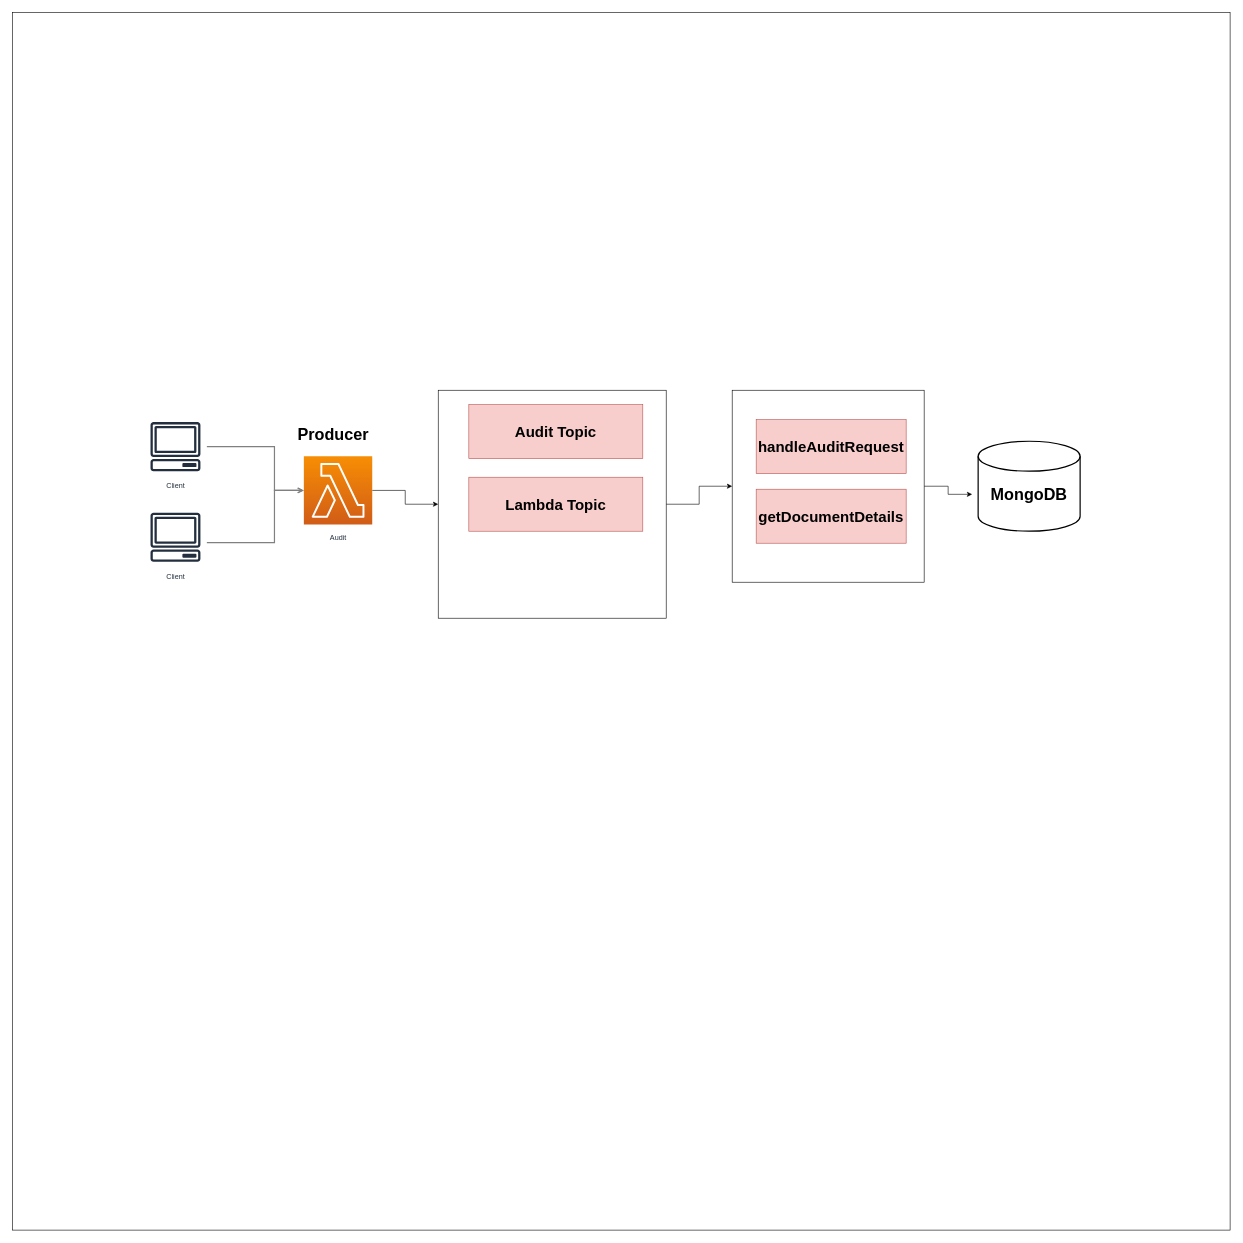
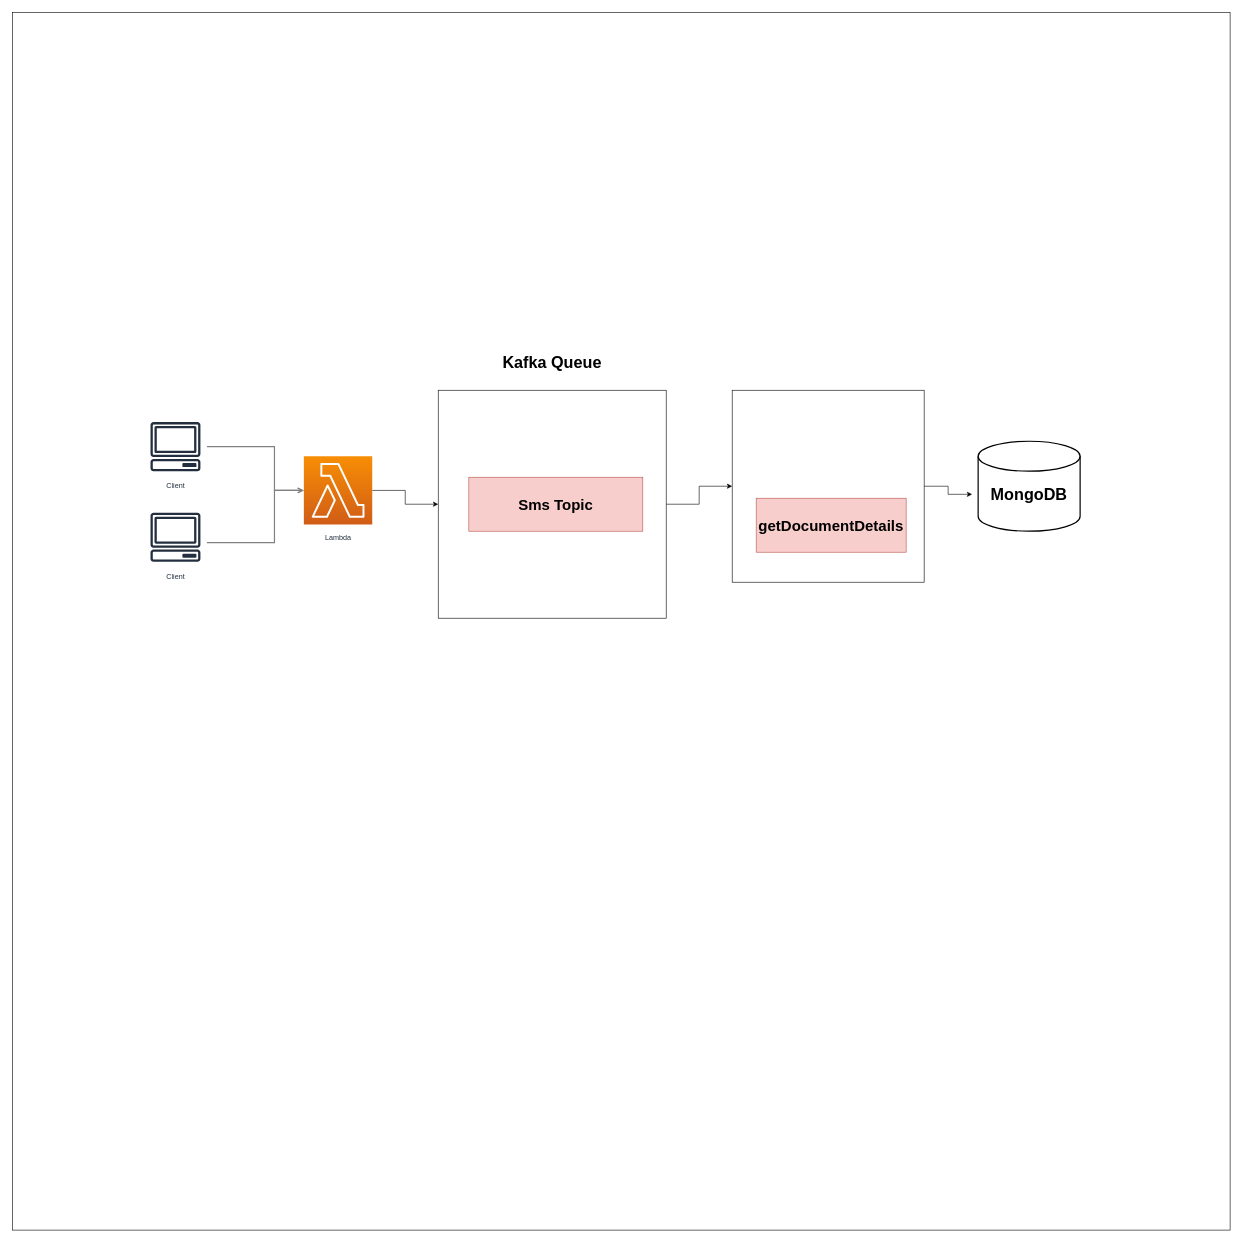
node "Kafka Queue": added
node "Audit Topic": removed
node "Producer": removed
node "handleAuditRequest": removed
node "Lambda Topic": label "Lambda Topic" -> "Sms Topic"
node "getDocumentDetails": moved (831, 516) -> (831, 525)
node "Audit": label "Audit" -> "Lambda"
